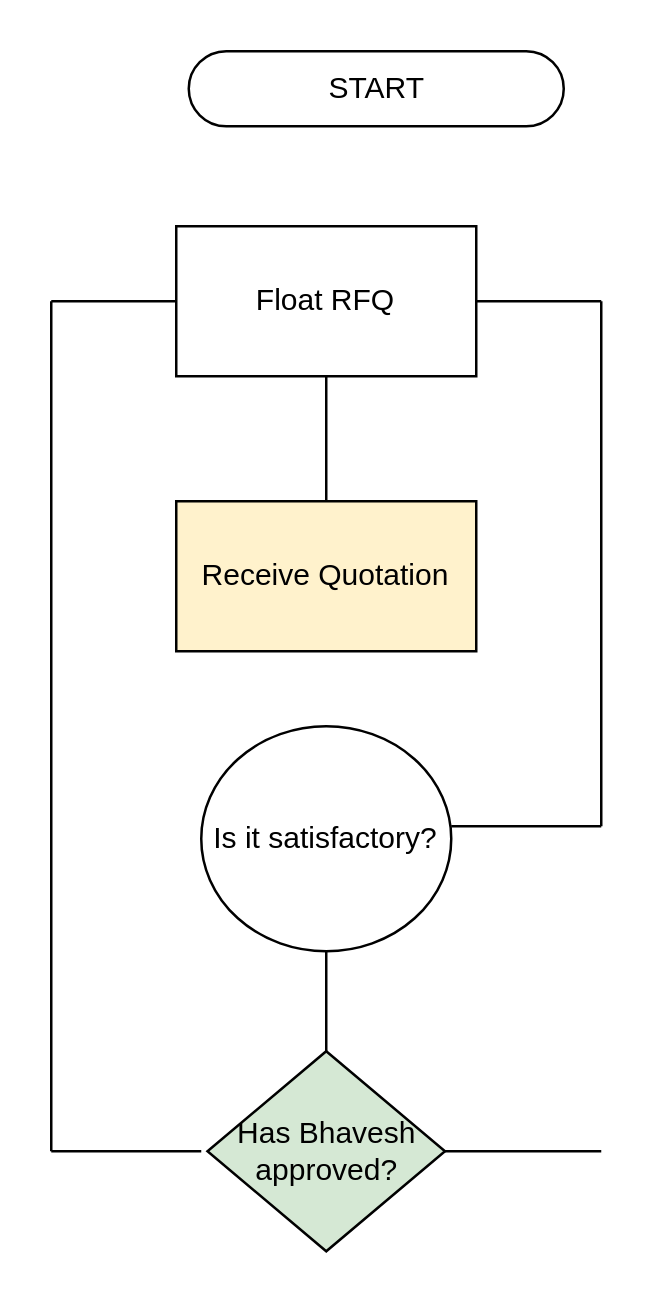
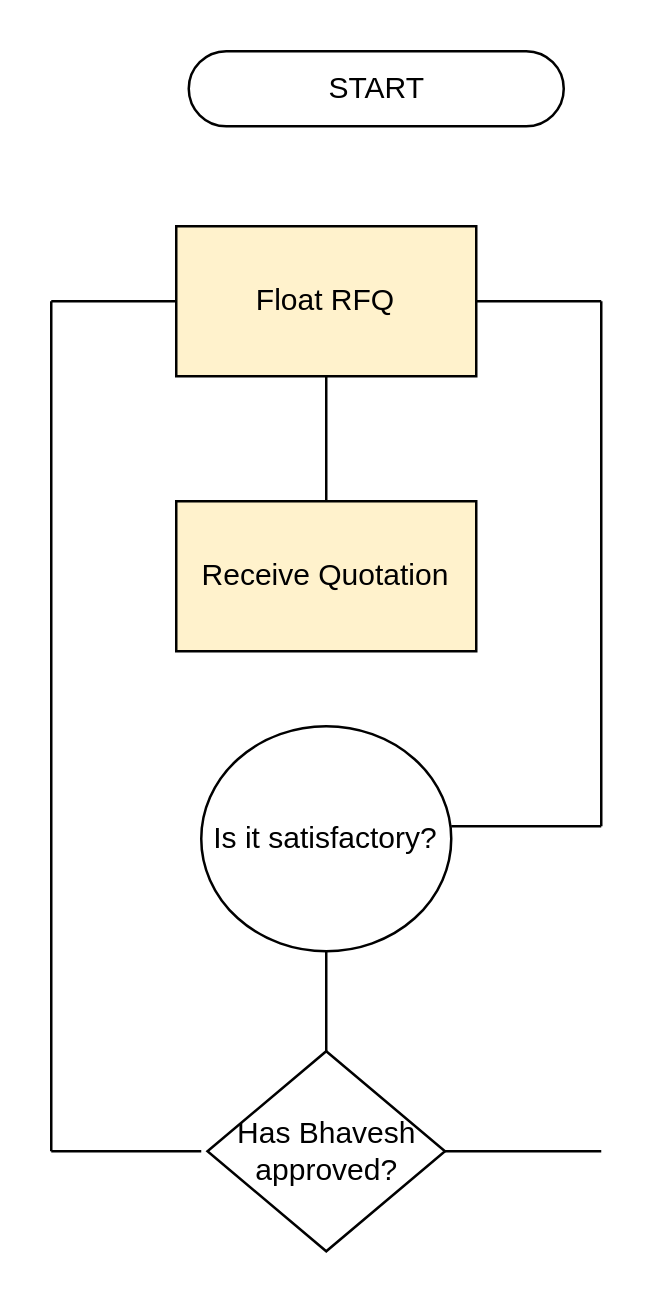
node "Float RFQ": fillcolor #ffffff -> #fff2cc
node "Has Bhavesh approved?": fillcolor #d5e8d4 -> #ffffff
